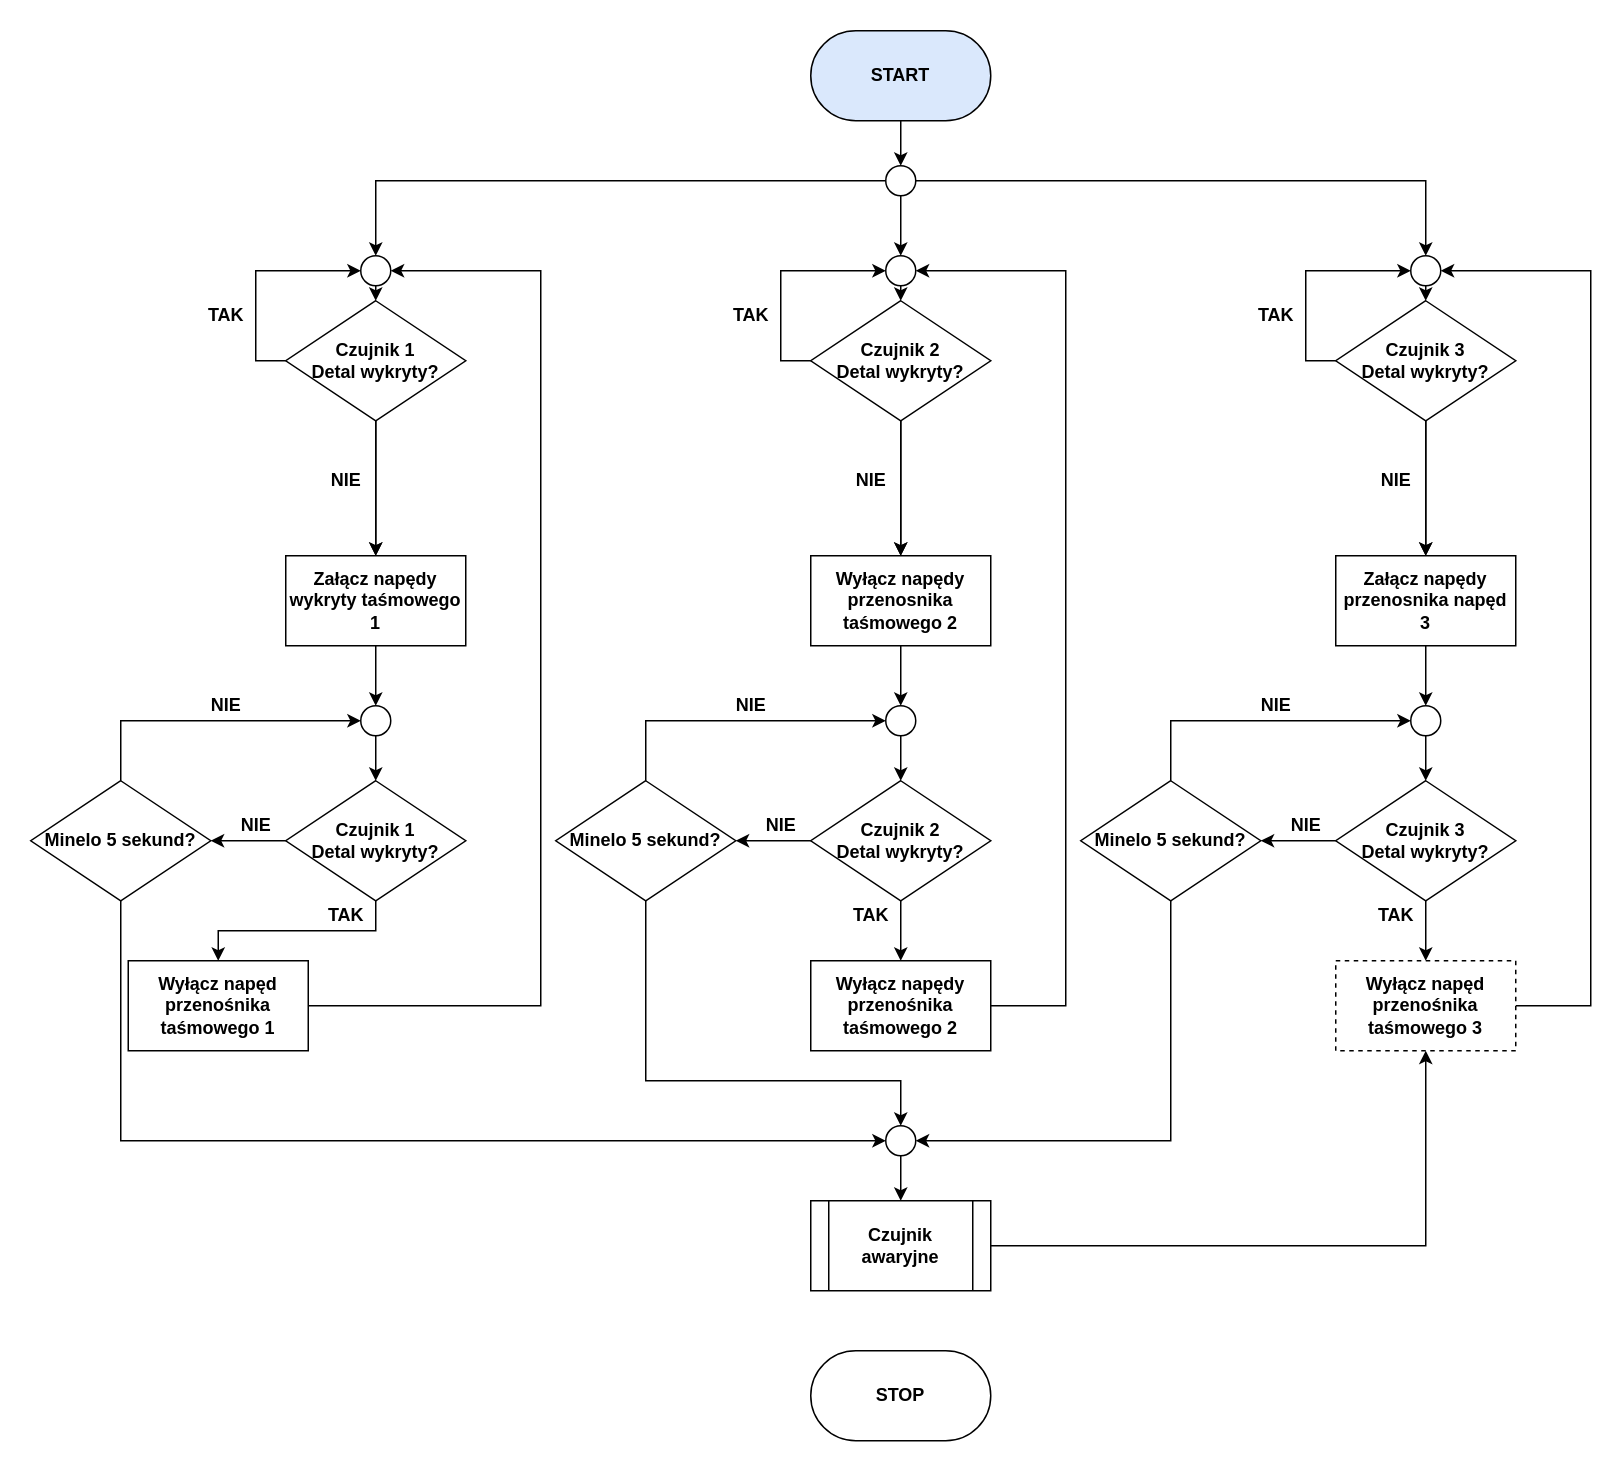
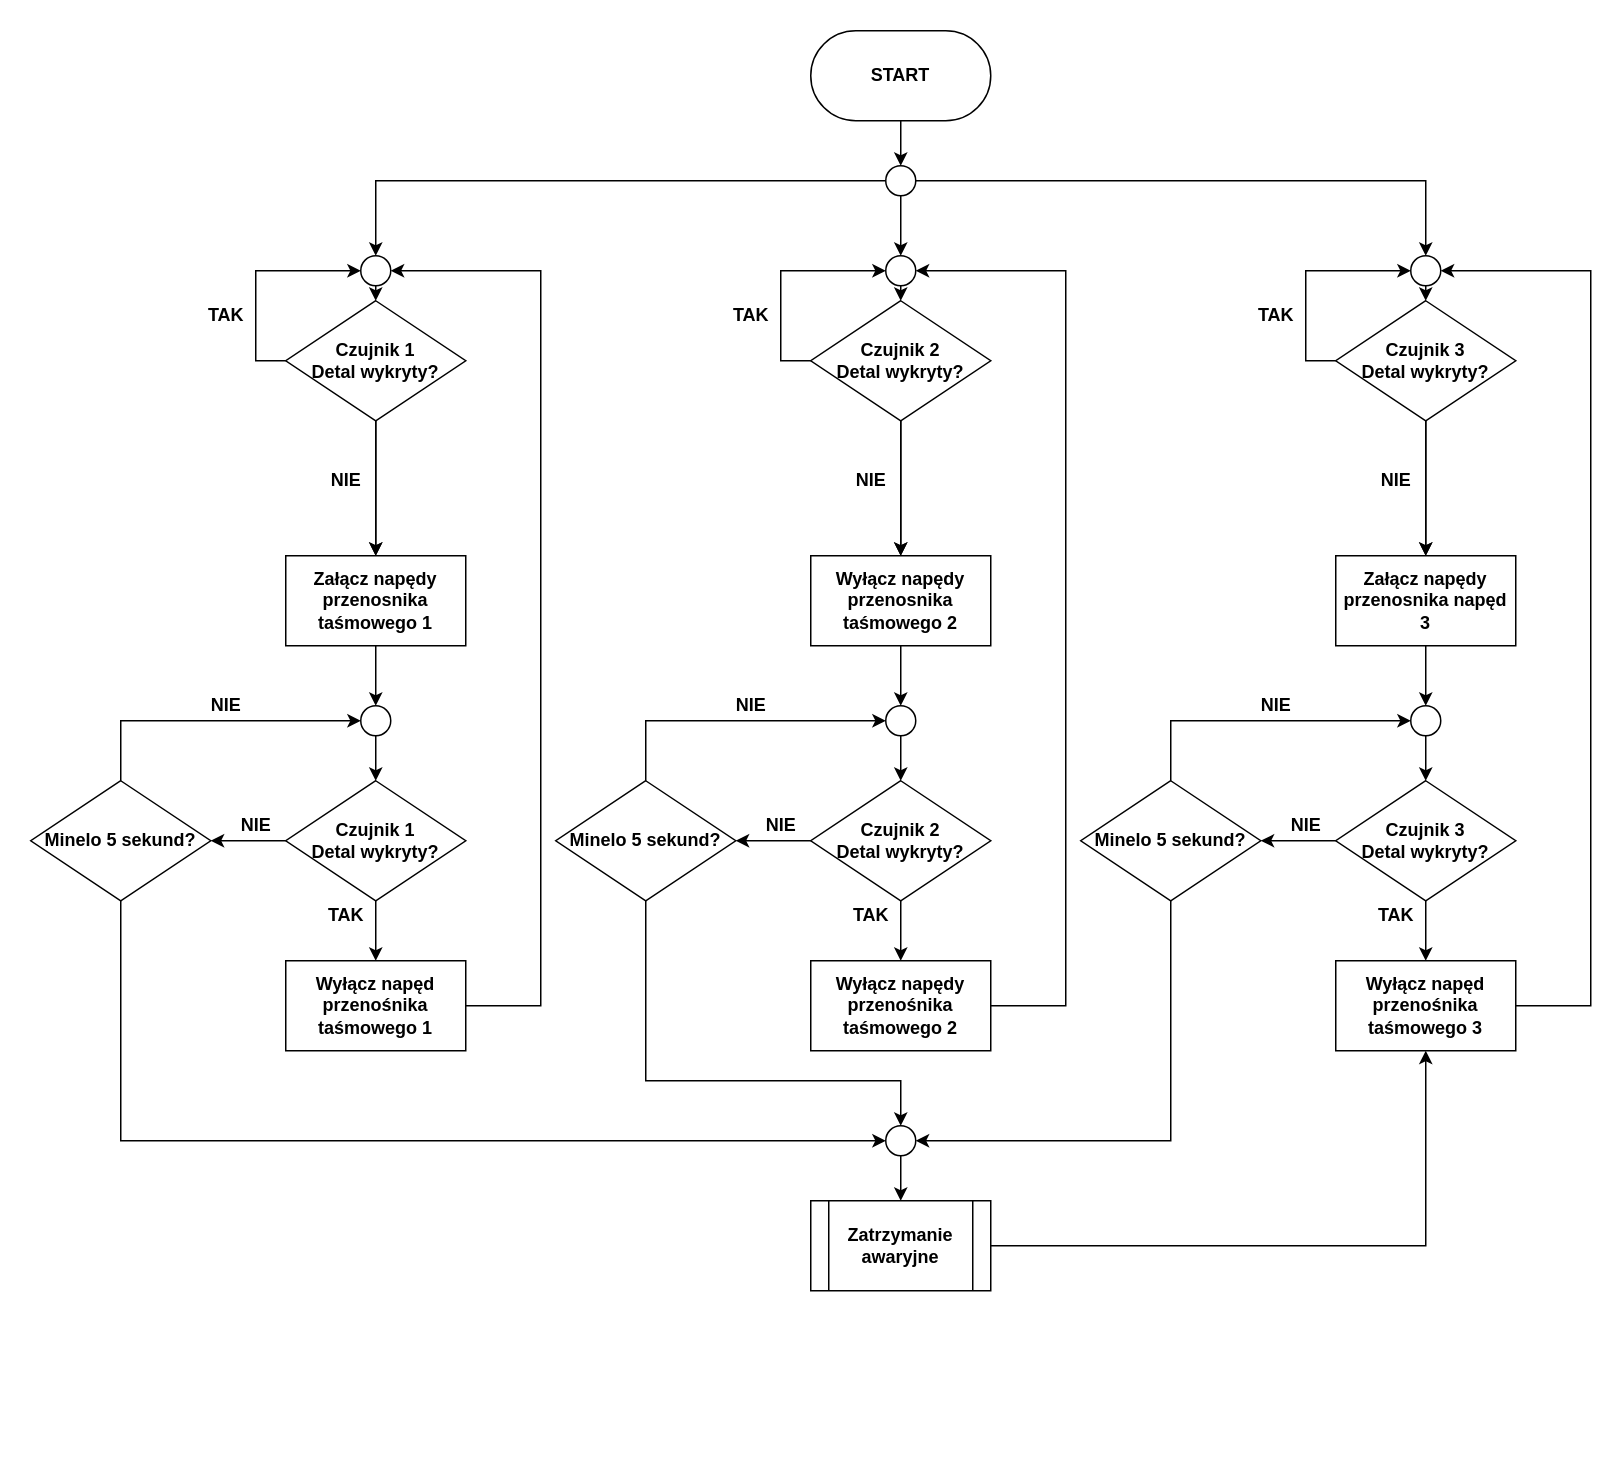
node "START": fillcolor #dae8fc -> #ffffff
node "Załącz napędy wykryty taśmowego 1": label "Załącz napędy wykryty taśmowego 1" -> "Załącz napędy przenosnika taśmowego 1"
node "Wyłącz napęd przenośnika taśmowego 1": moved (218, 1006) -> (376, 1006)
node "Wyłącz napęd przenośnika taśmowego 3": style dashed -> solid
node "Czujnik awaryjne": label "Czujnik awaryjne" -> "Zatrzymanie awaryjne"
node "STOP": removed
